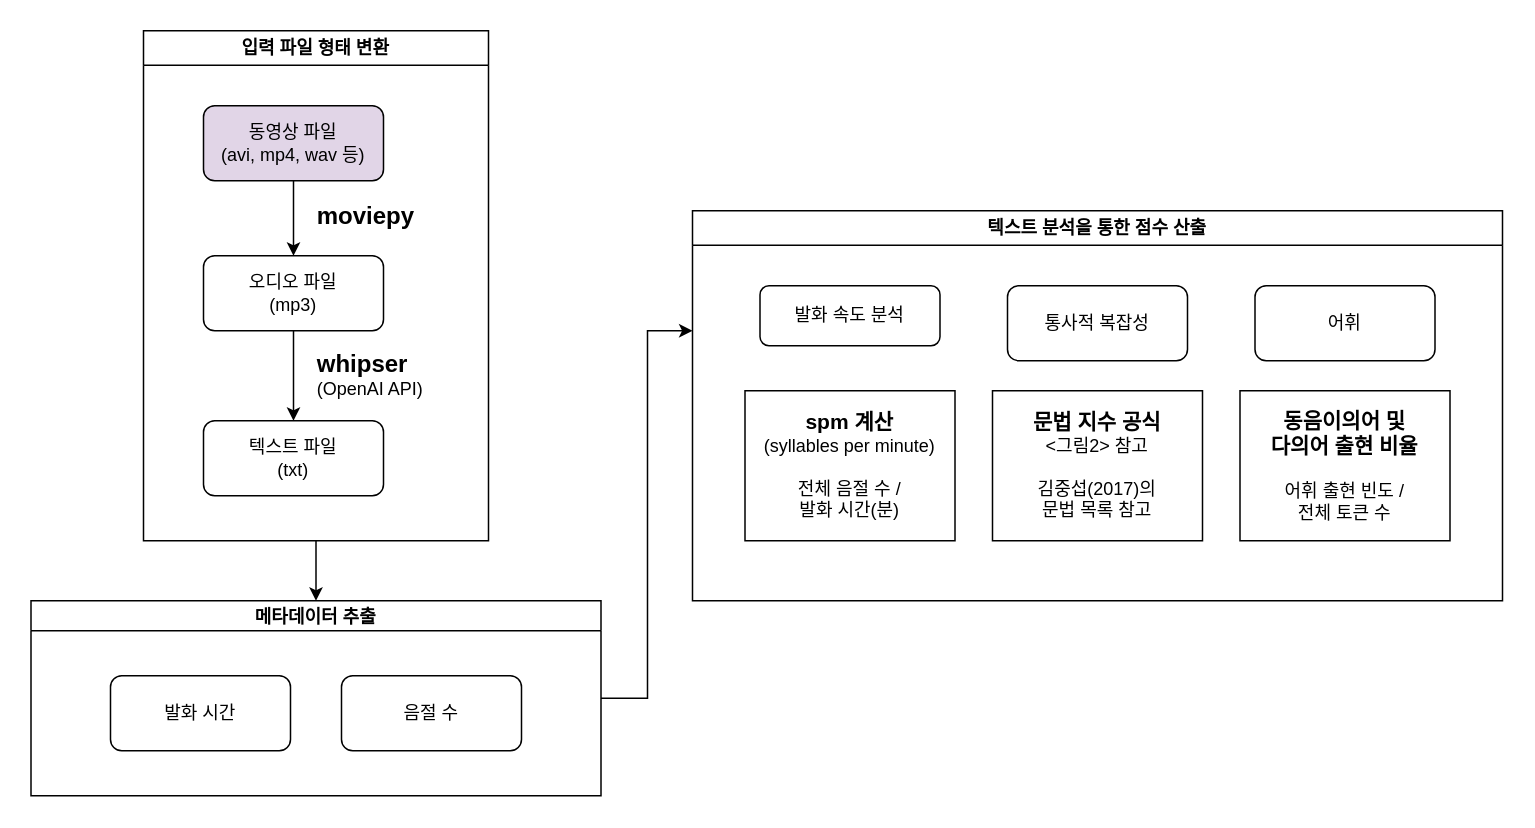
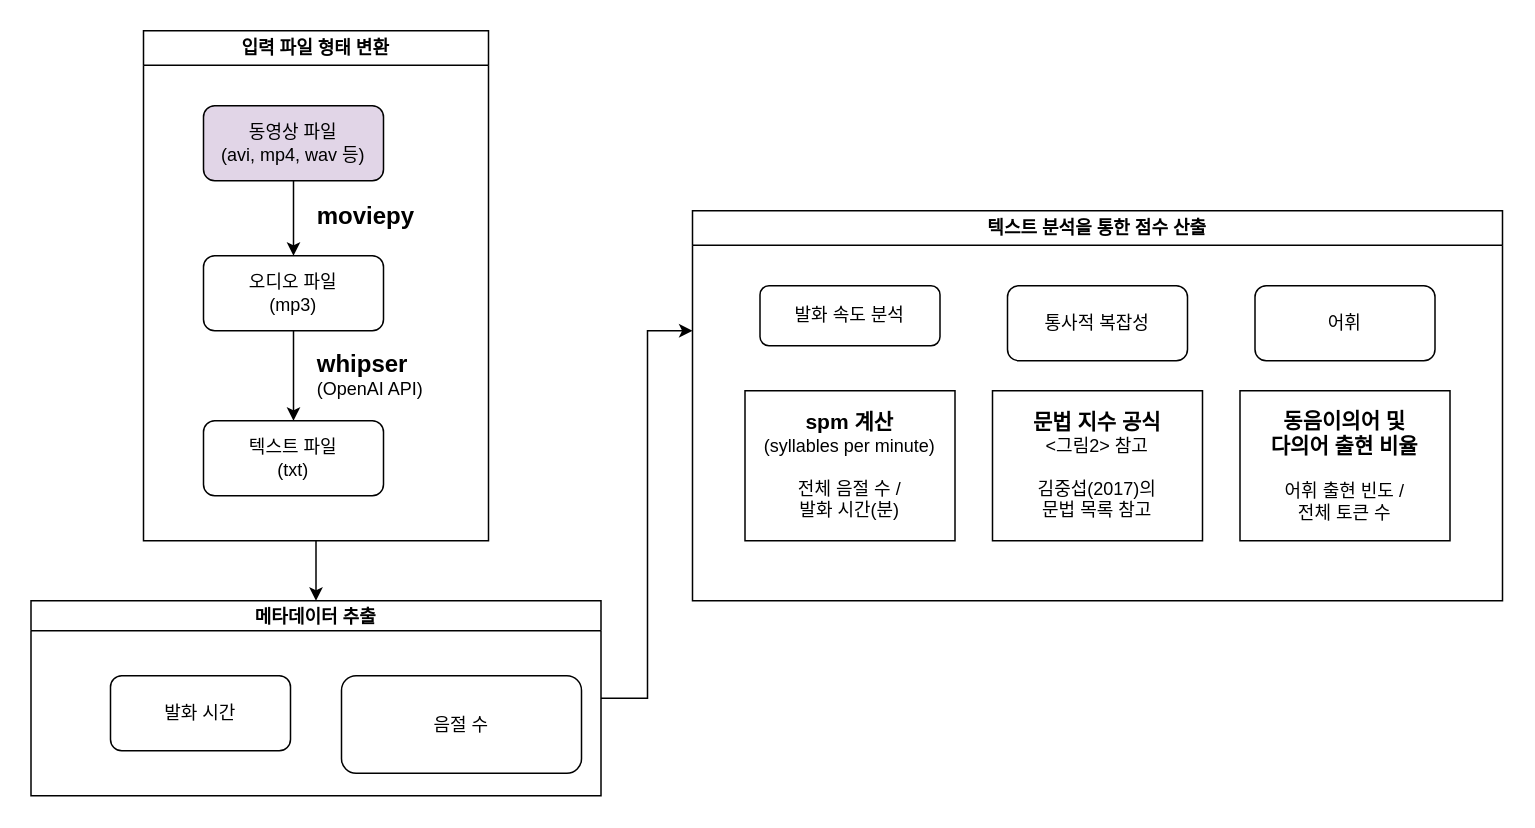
node "음절 수": size 180x75 -> 240x98
